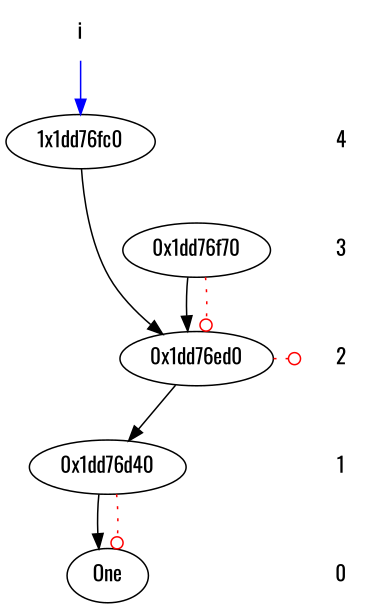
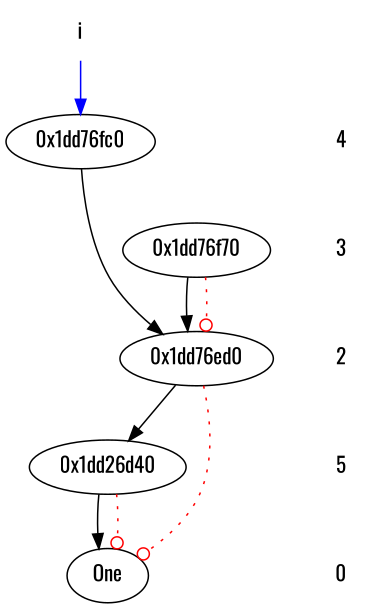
node "1x1dd76fc0": label "1x1dd76fc0" -> "0x1dd76fc0"
edge "0x1dd76ed0" -> "2": now "0x1dd76ed0" -> "One"
node "0x1dd76d40": label "0x1dd76d40" -> "0x1dd26d40"
node "1": label "1" -> "5"
